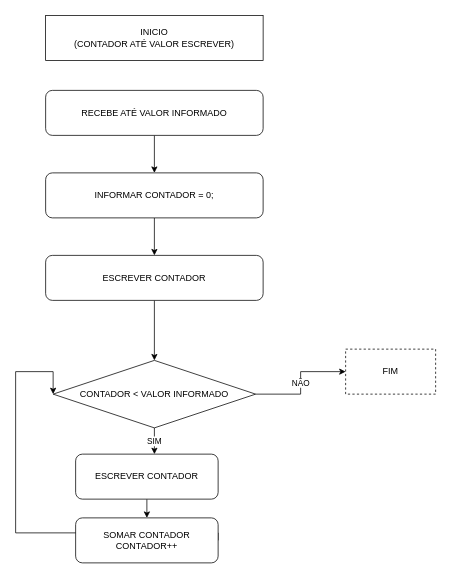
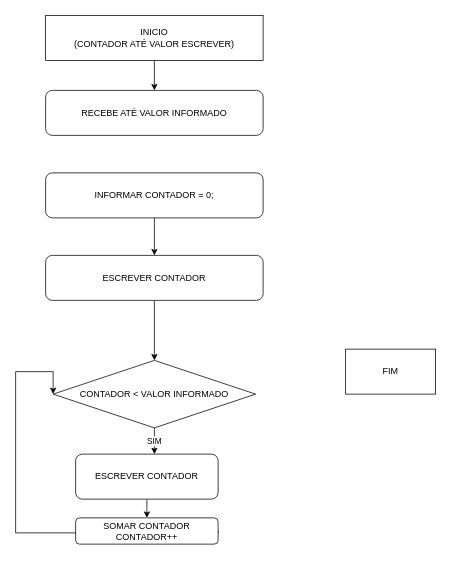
edge "INICIO (CONTADOR ATÉ VALOR ESCREVER)" -> "RECEBE ATÉ VALOR INFORMADO": added
edge "RECEBE ATÉ VALOR INFORMADO" -> "INFORMAR CONTADOR = 0;": removed
edge "CONTADOR < VALOR INFORMADO" -> "FIM": removed, label "NÃO"
node "FIM": style dashed -> solid
node "SOMAR CONTADOR CONTADOR++": size 143x45 -> 143x26
